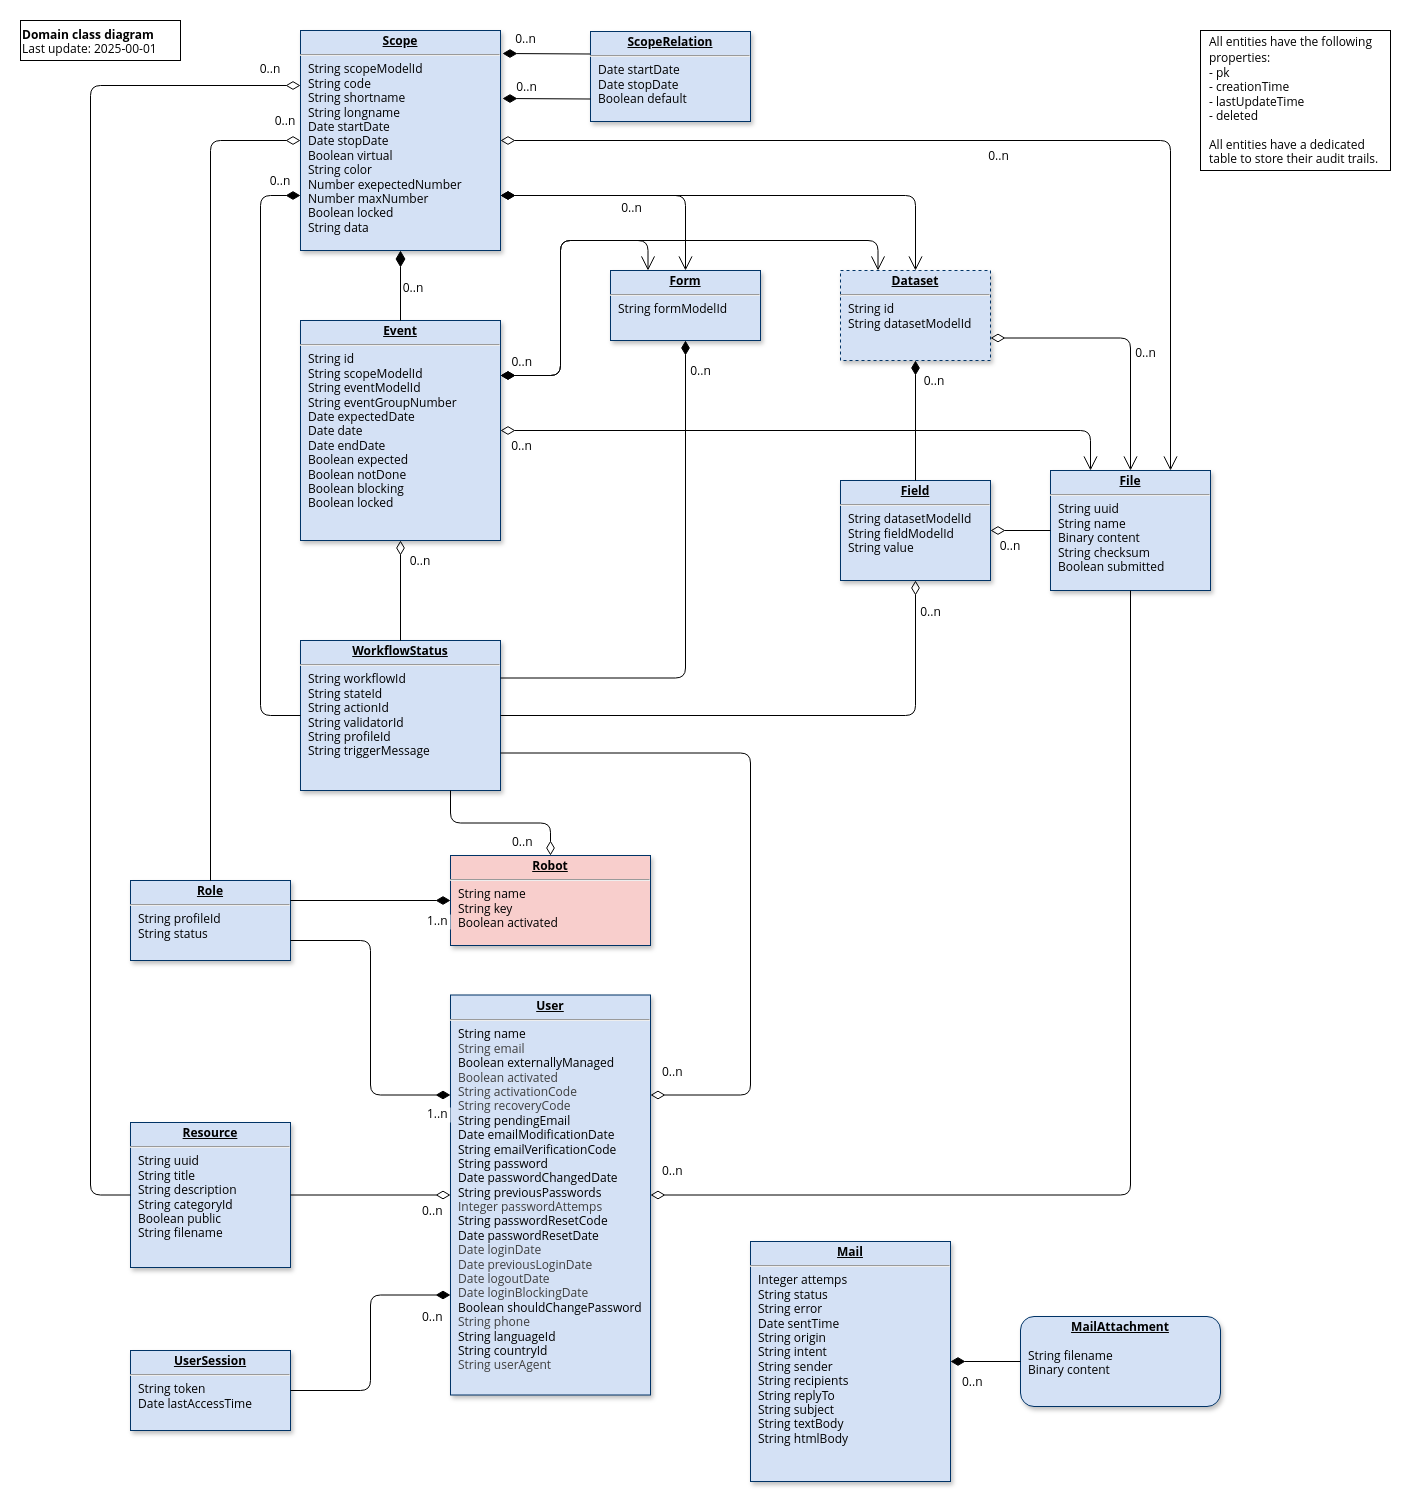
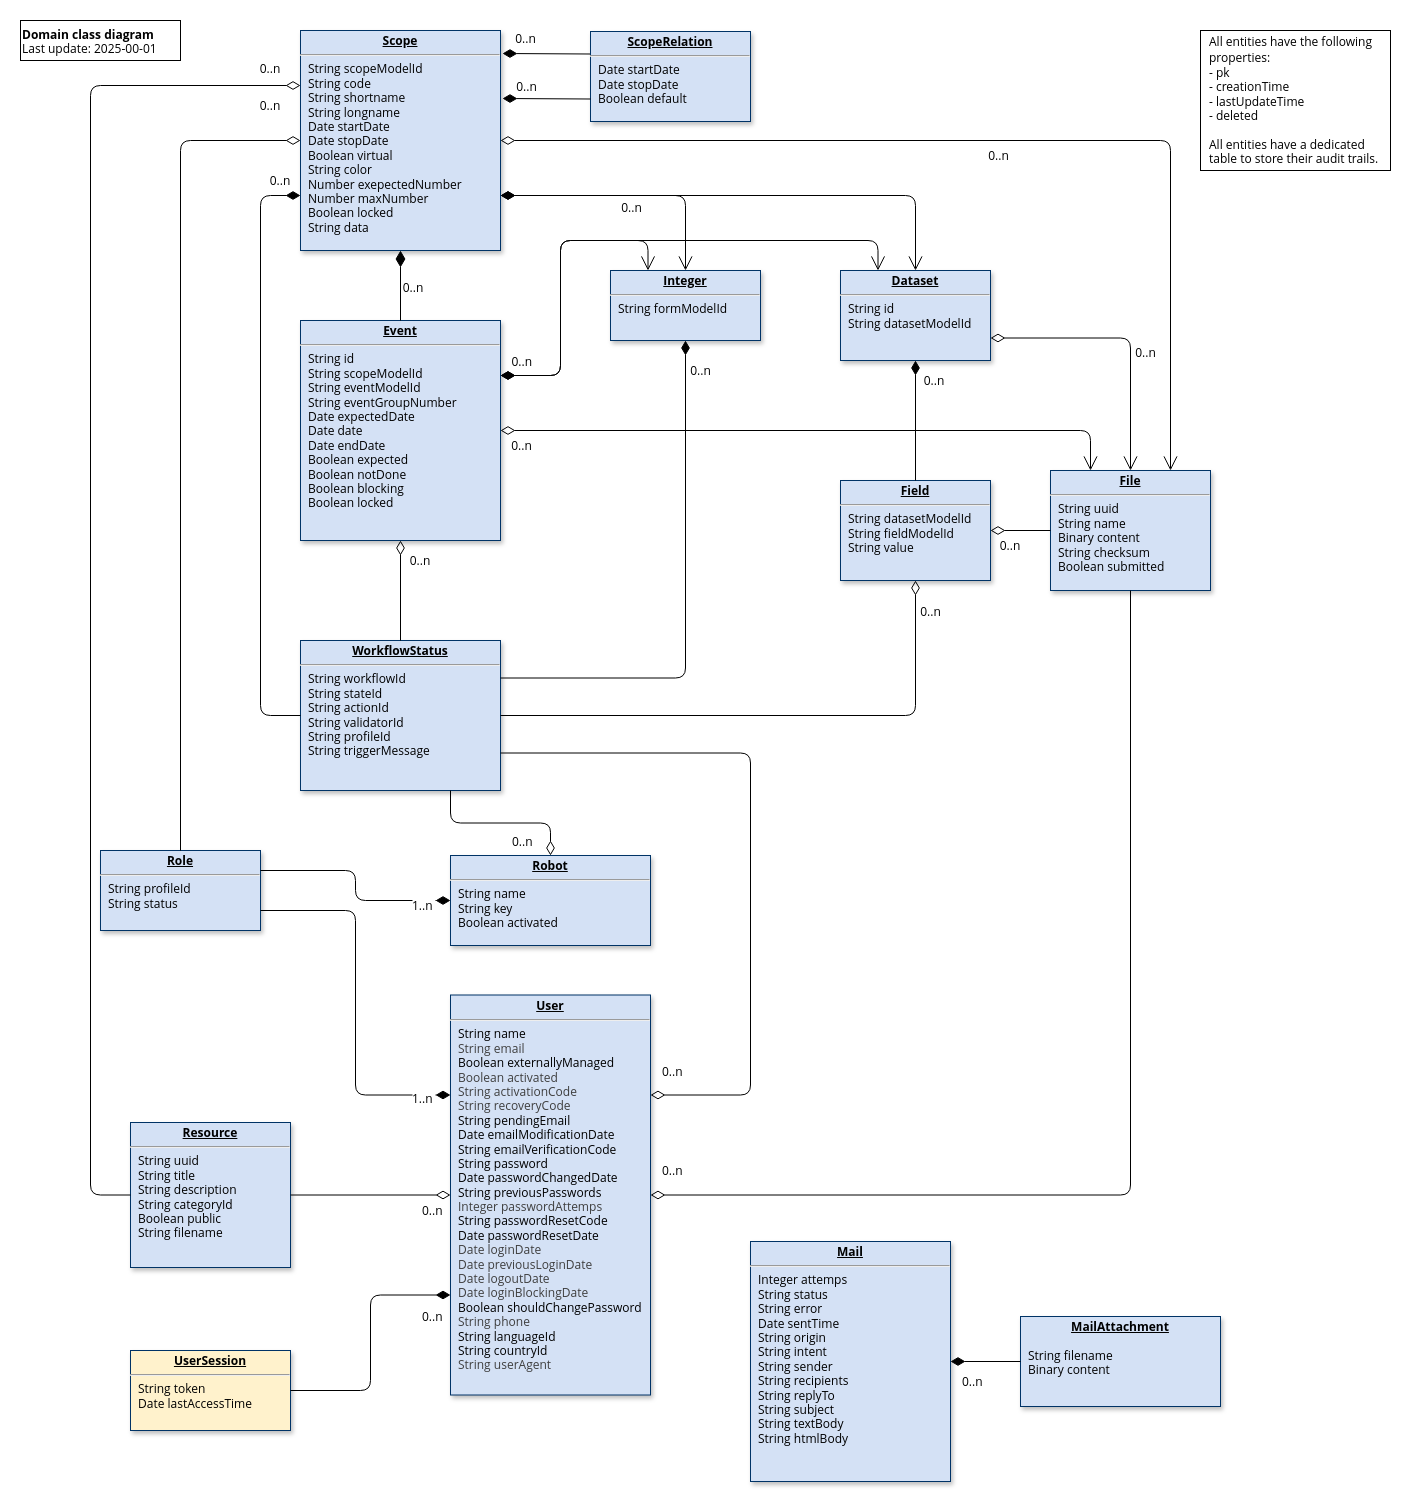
node "Form String formModelId": label "Form String formModelId" -> "Integer String formModelId"
node "Dataset String id String datasetModelId": style dashed -> solid
node "Robot String name String key Boolean activated": fillcolor #f8cecc -> #d4e1f5
node "Role String profileId String status": moved (211, 921) -> (181, 891)
node "MailAttachment String filename Binary content": shape rounded rectangle -> rectangle
node "UserSession String token Date lastAccessTime": fillcolor #d4e1f5 -> #fff2cc
